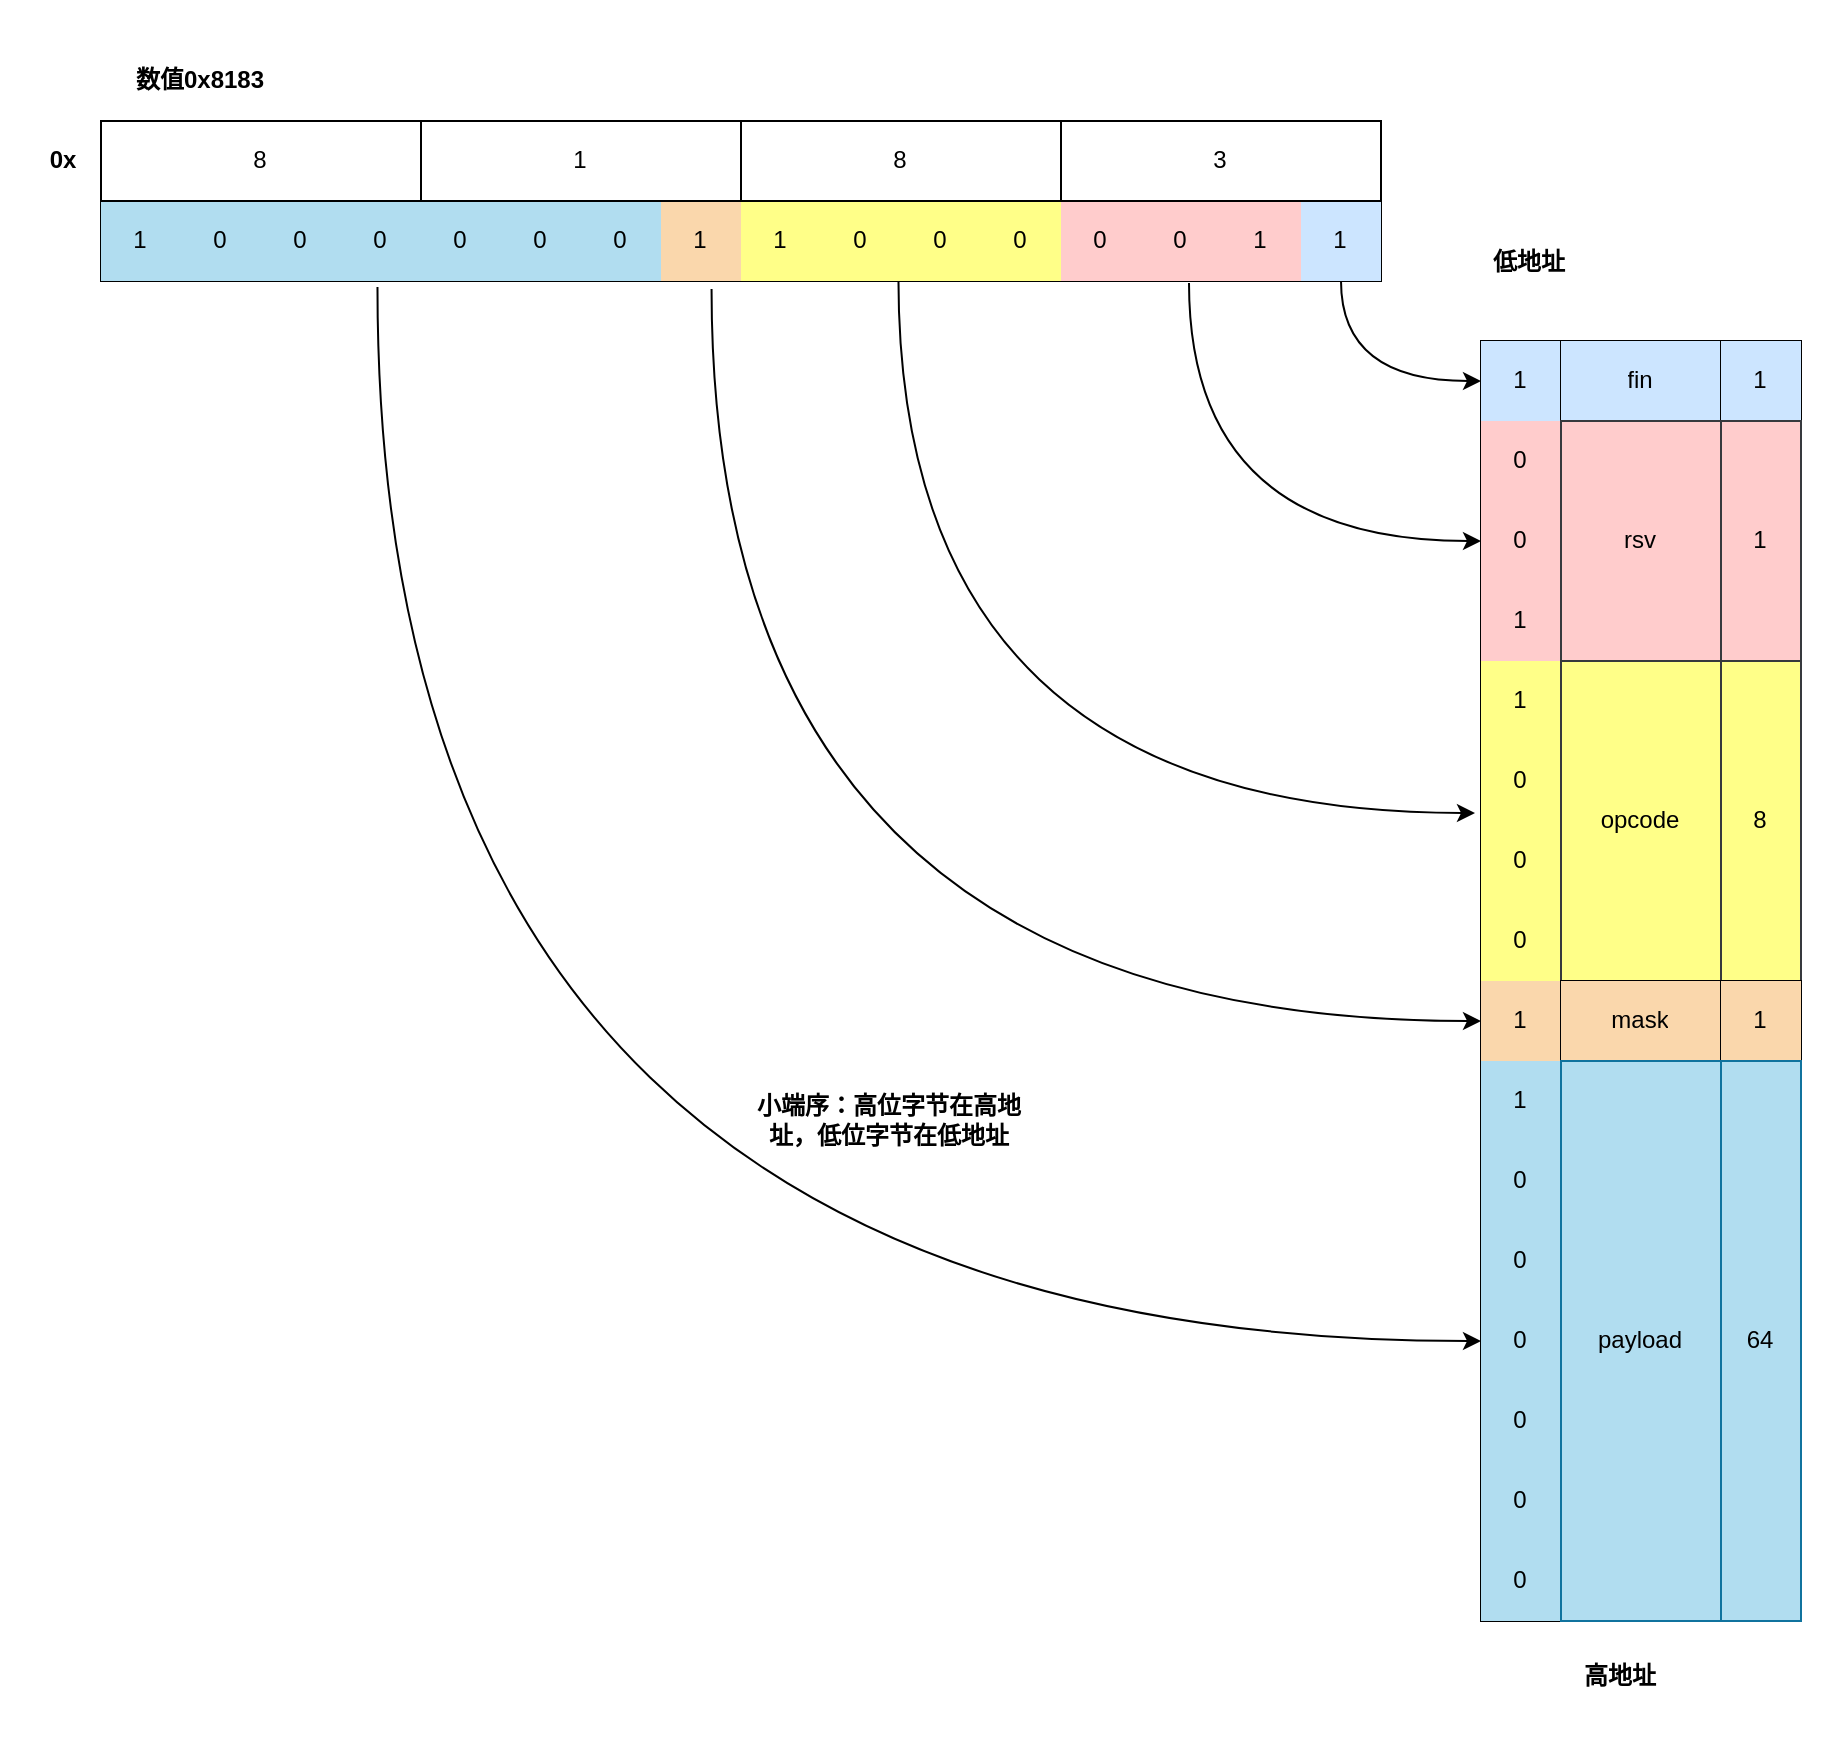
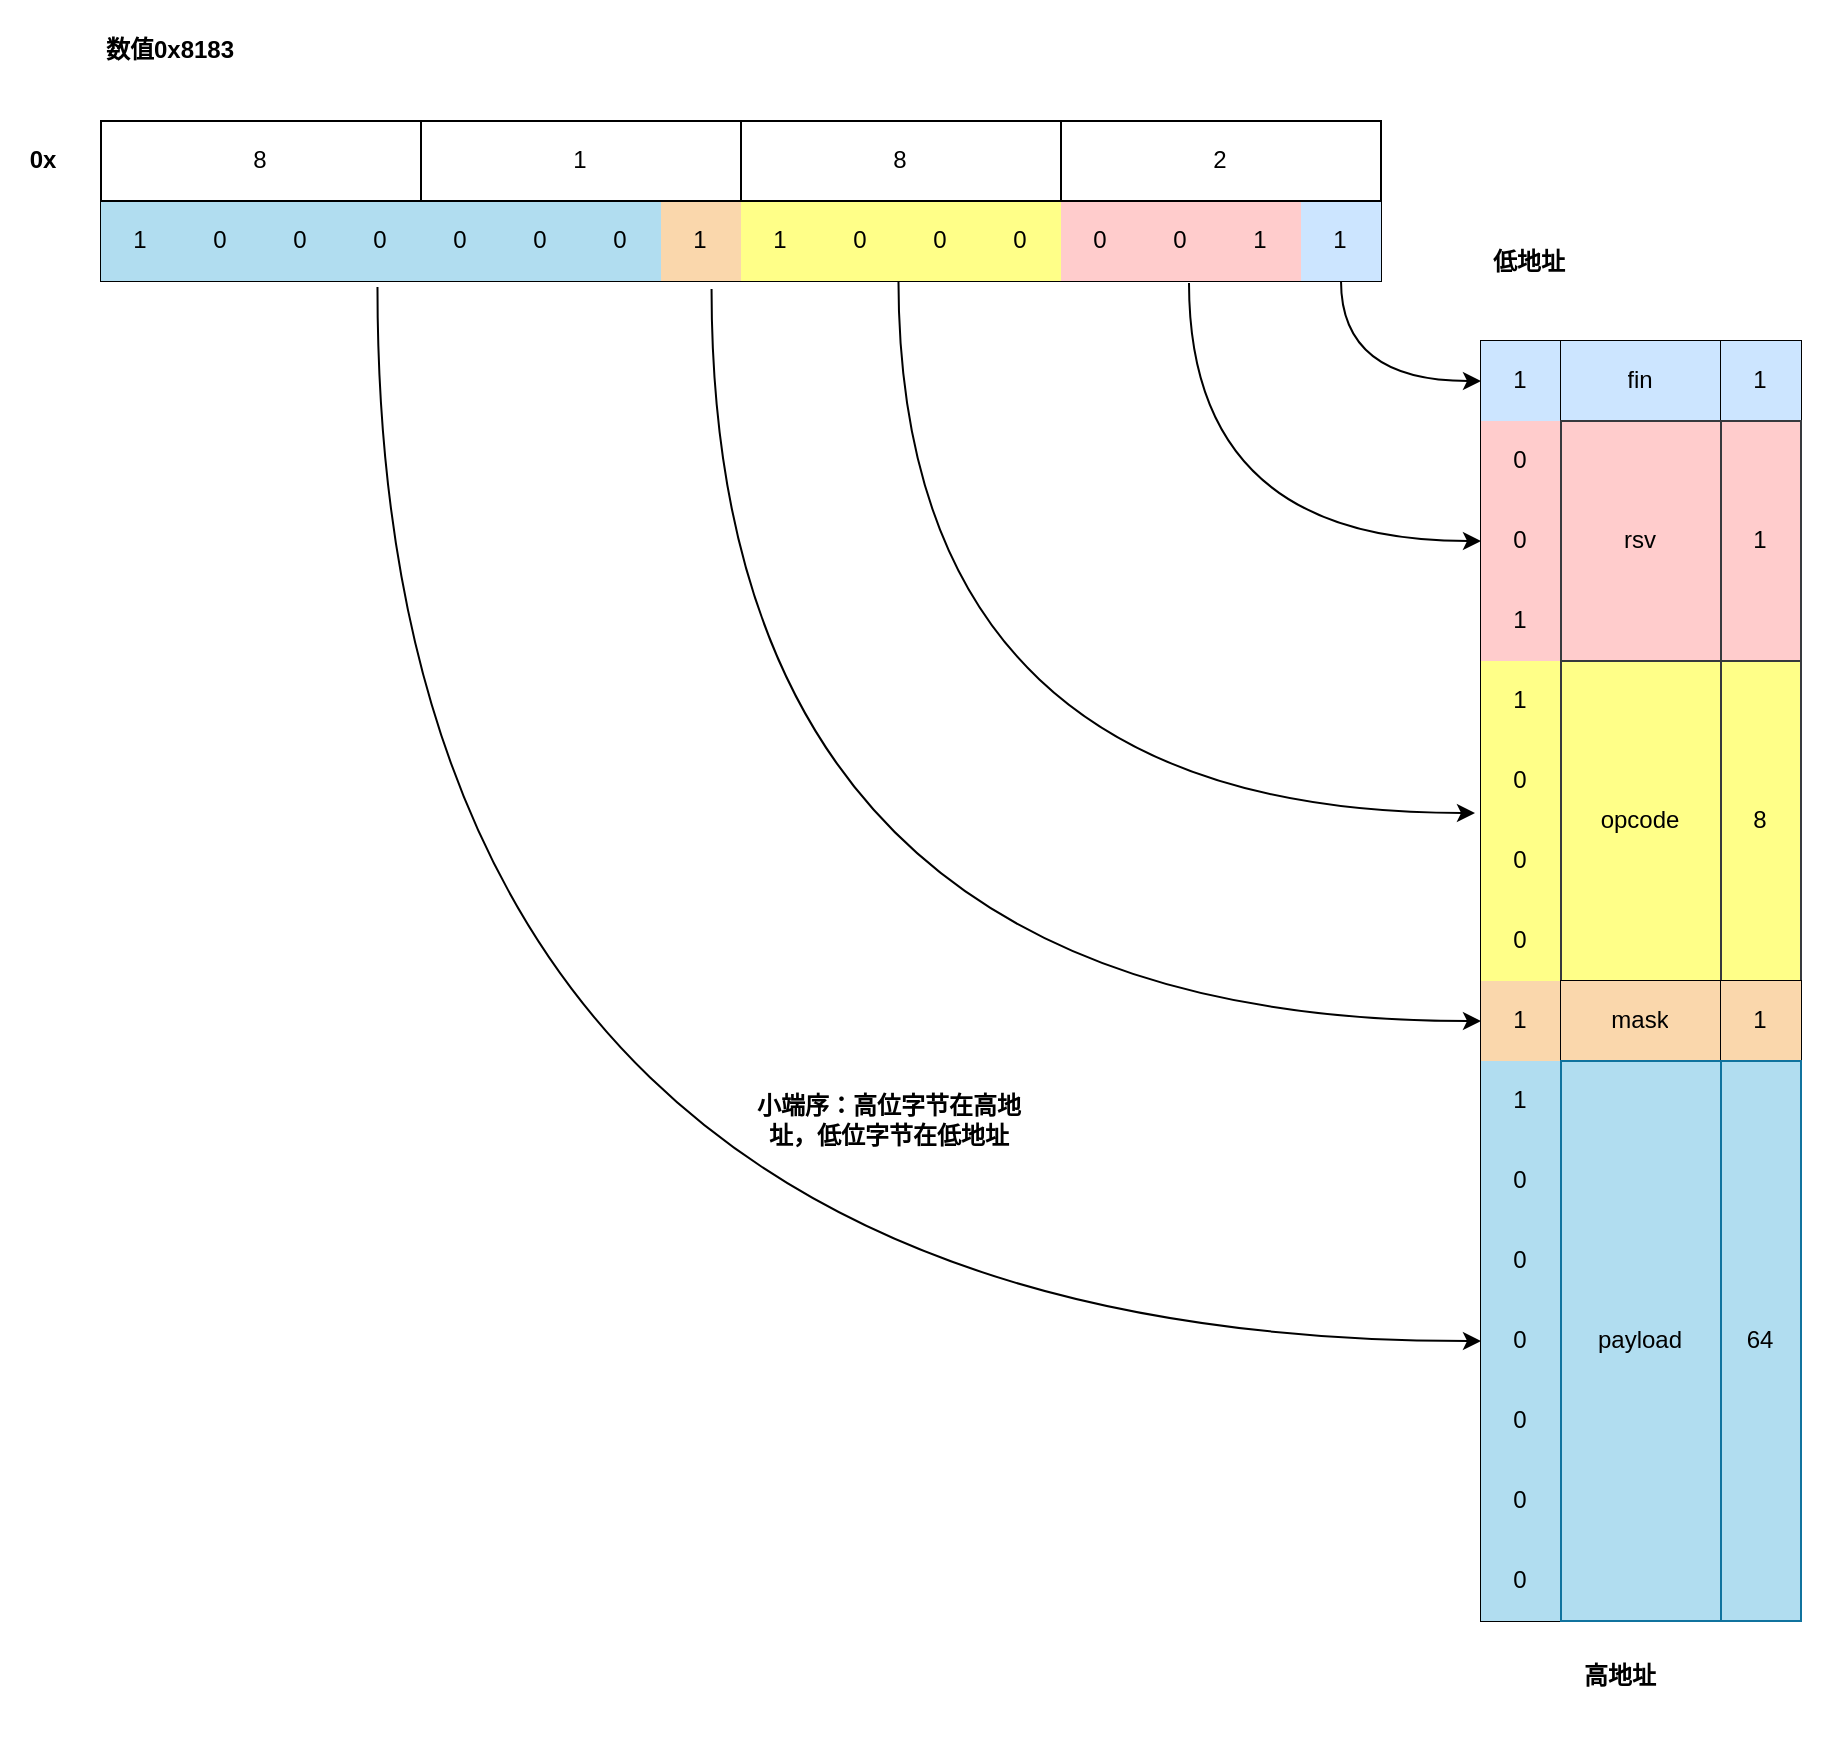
node "数值0x8183": moved (201, 81) -> (171, 51)
node "0x": moved (64, 161) -> (44, 161)
node "3": label "3" -> "2"
